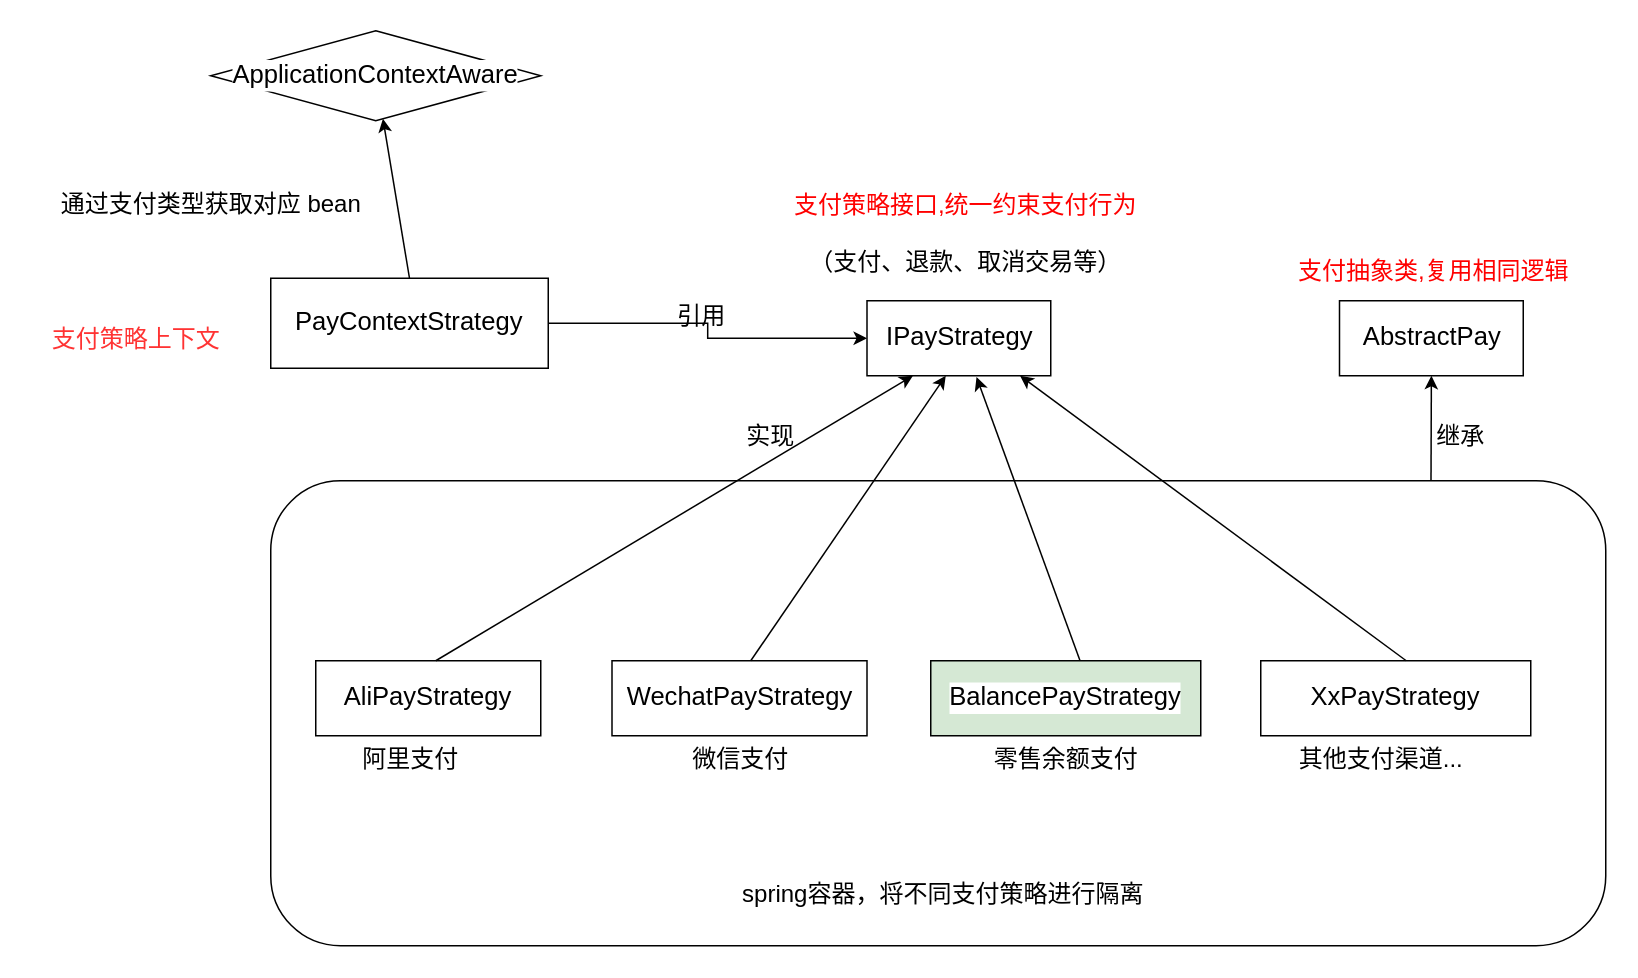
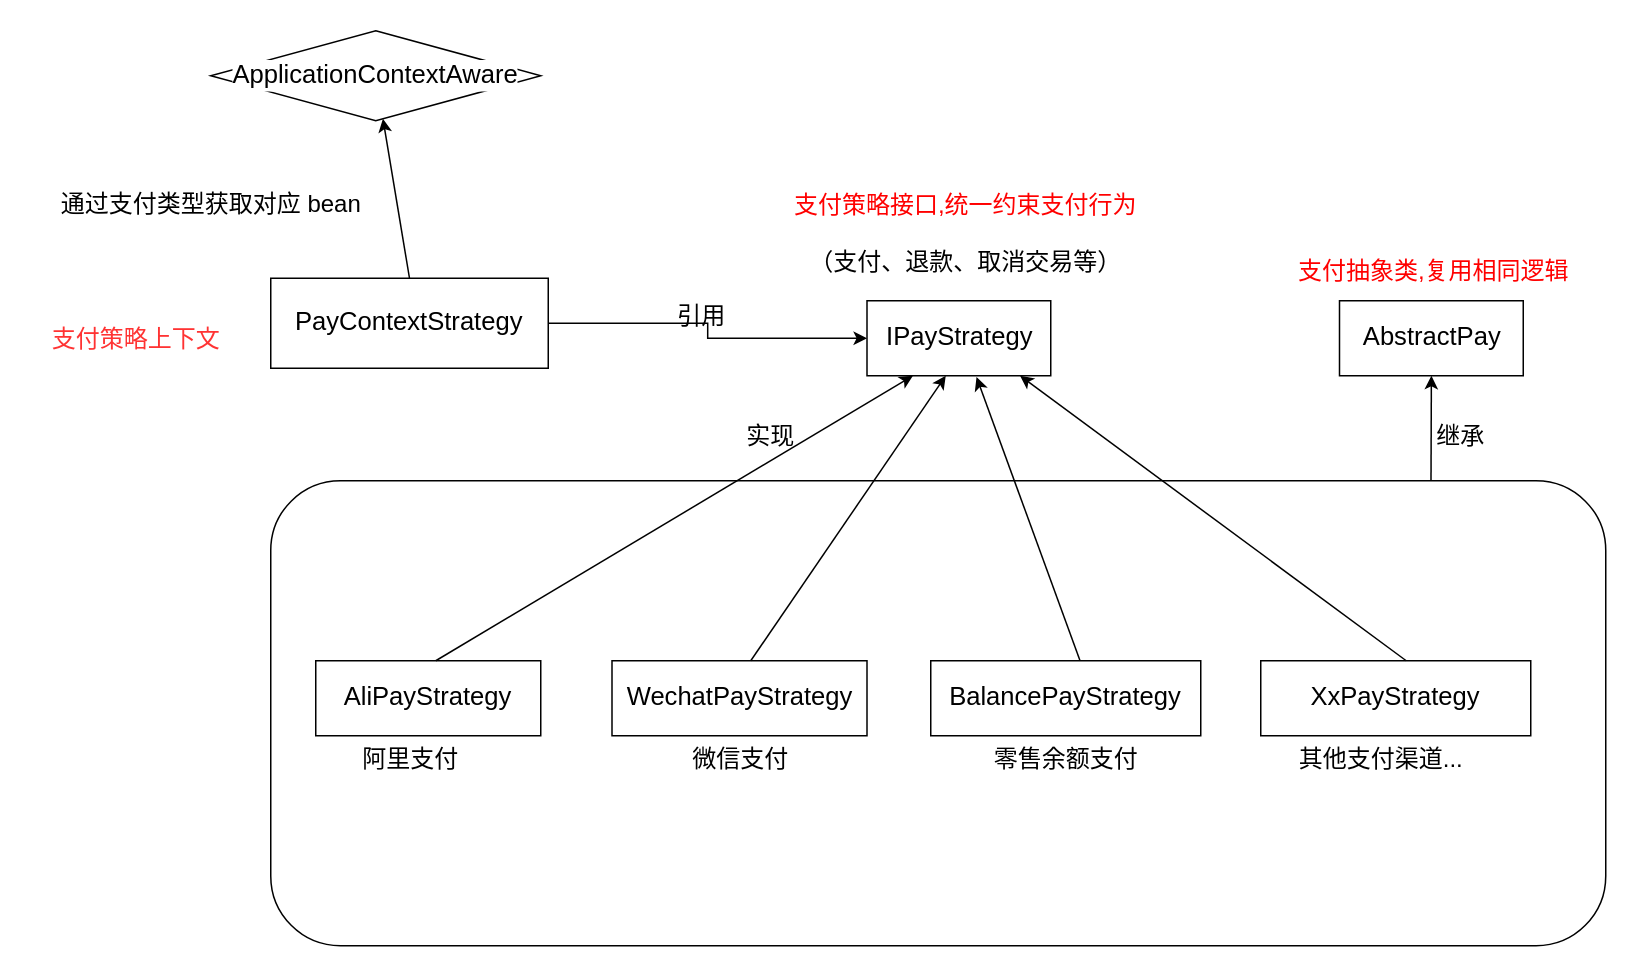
node "BalancePayStrategy": fillcolor #d5e8d4 -> #ffffff
node "spring容器，将不同支付策略进行隔离": removed
